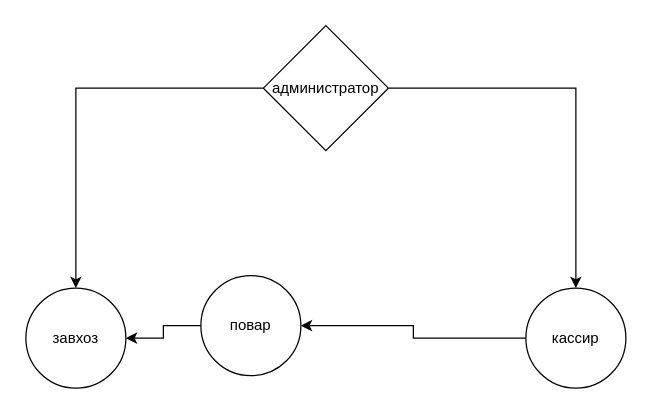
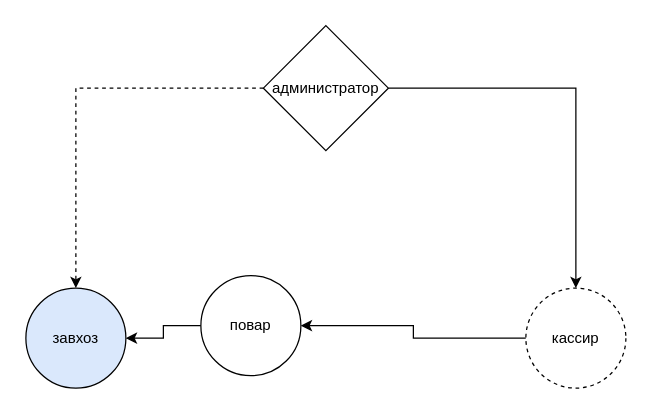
edge "администратор" -> "завхоз": style solid -> dashed
node "завхоз": fillcolor #ffffff -> #dae8fc
node "кассир": style solid -> dashed
